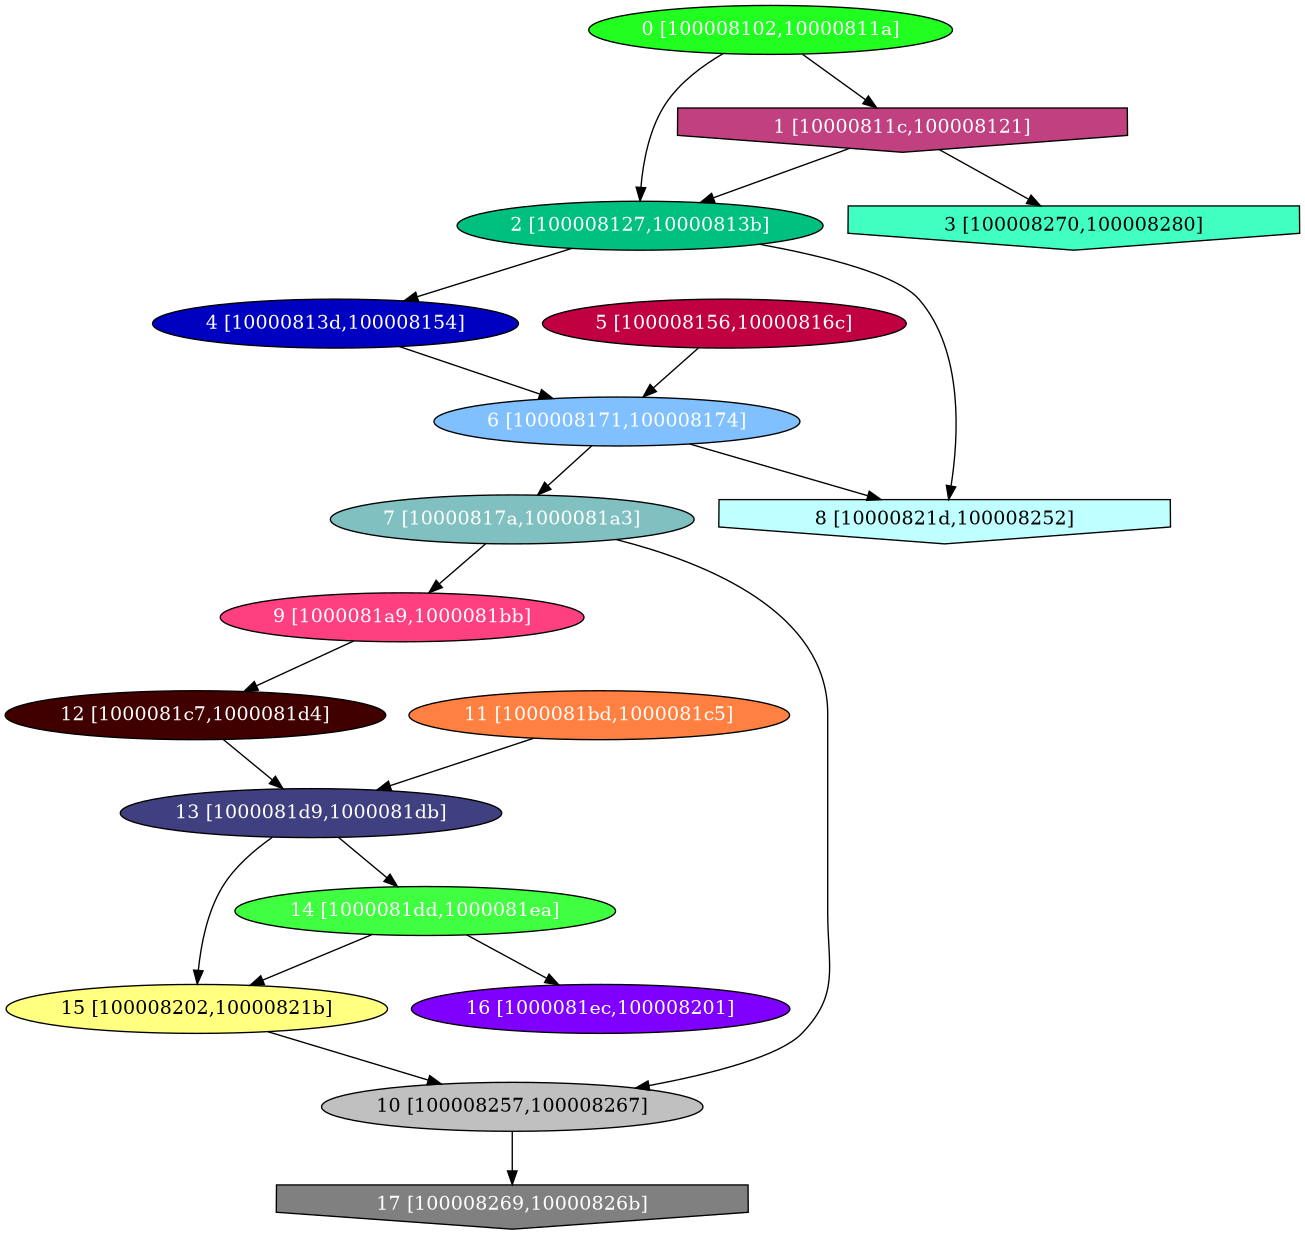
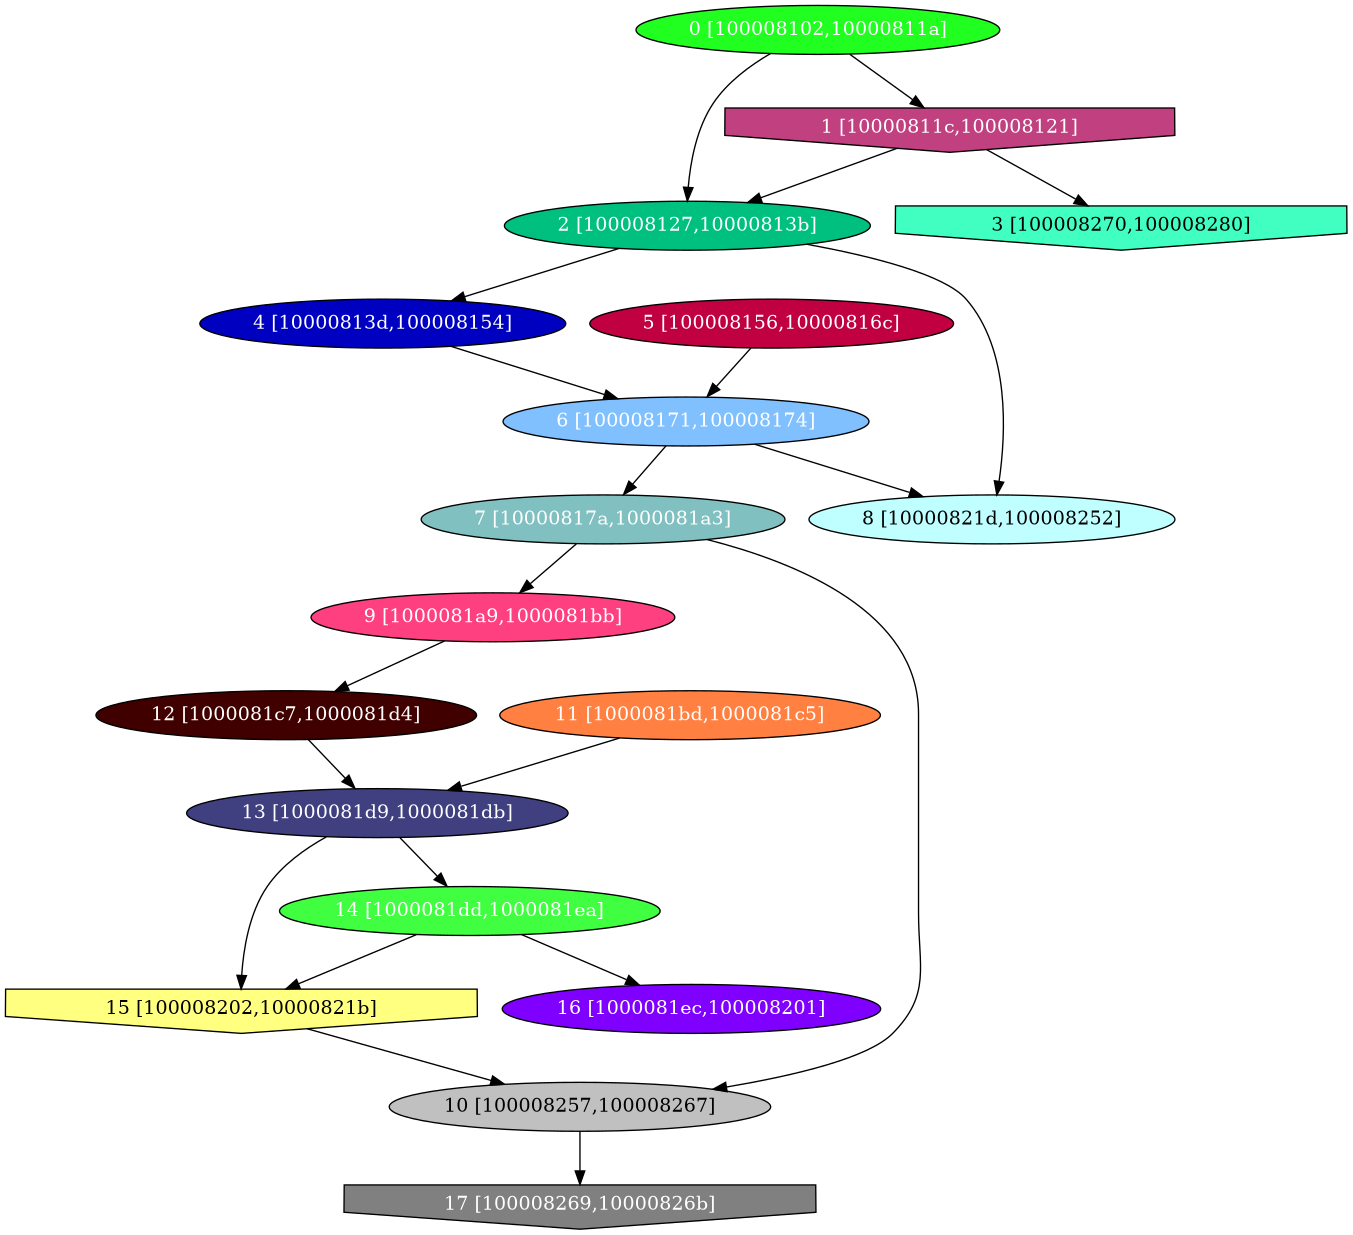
node "8 [10000821d,100008252]": shape invhouse -> ellipse
node "15 [100008202,10000821b]": shape ellipse -> invhouse
